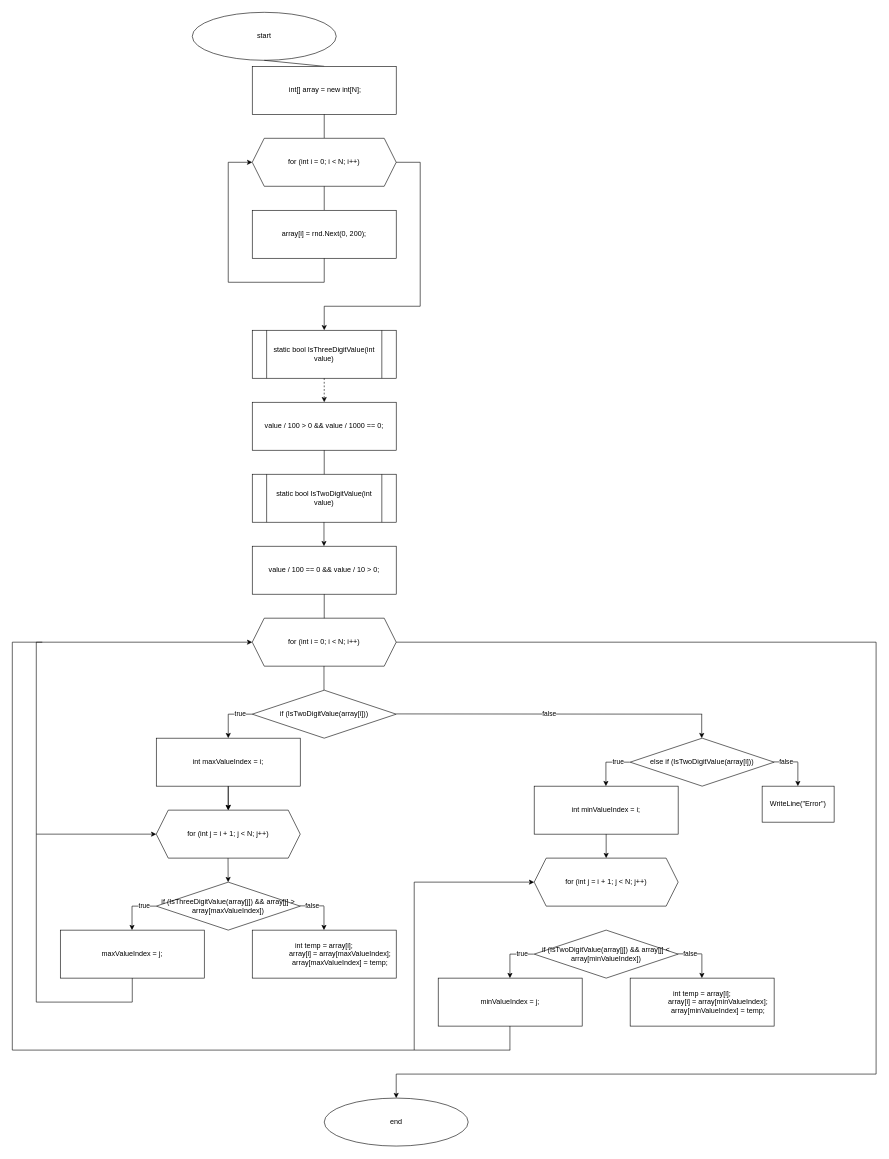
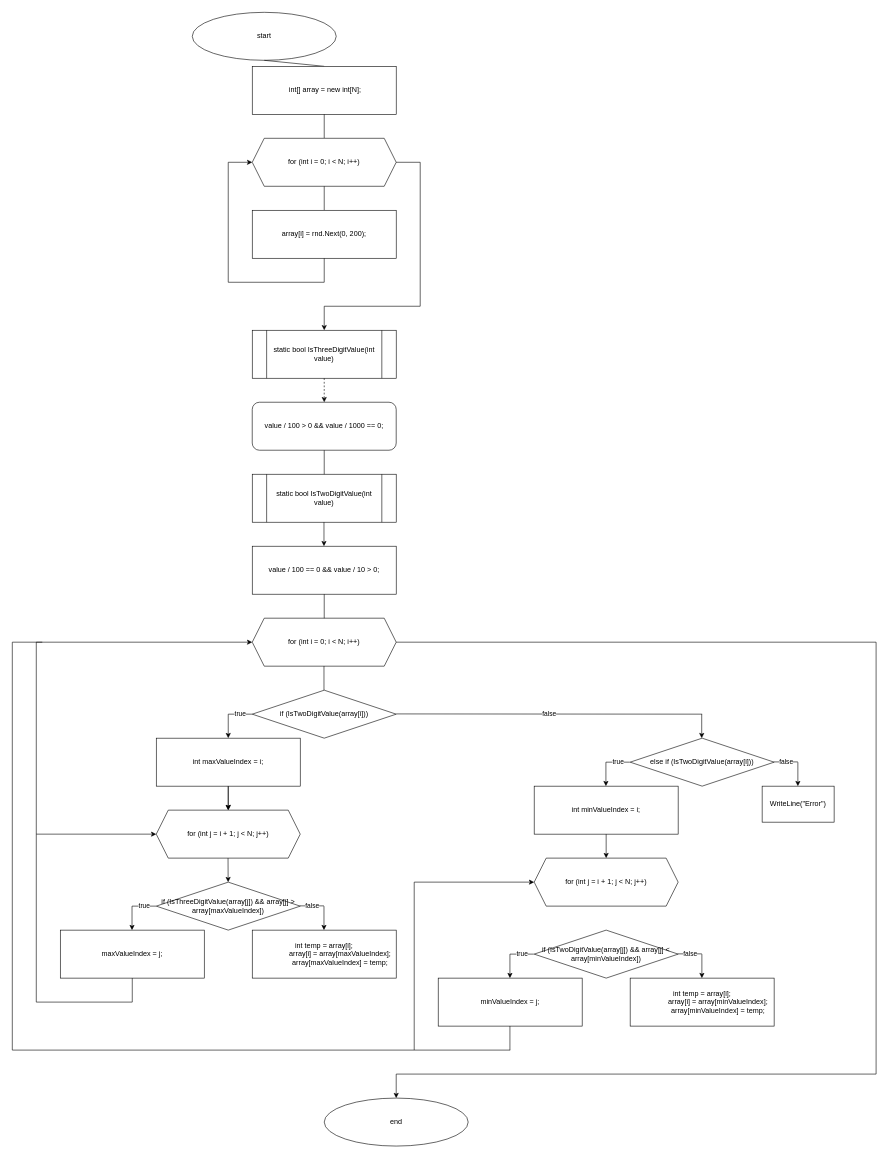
node "value / 100 > 0 && value / 1000 == 0;": shape rectangle -> rounded rectangle
